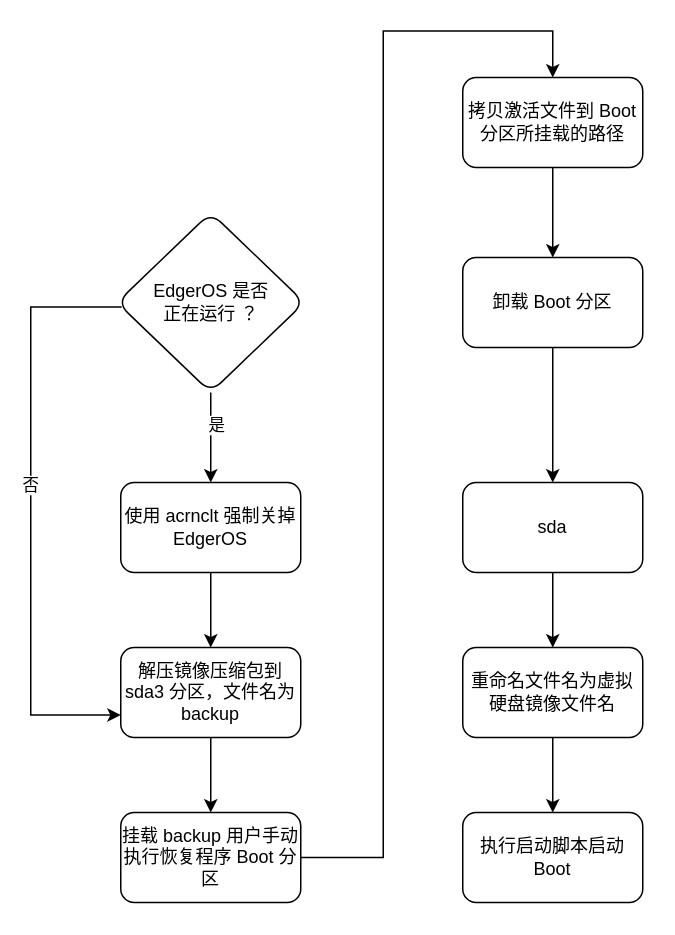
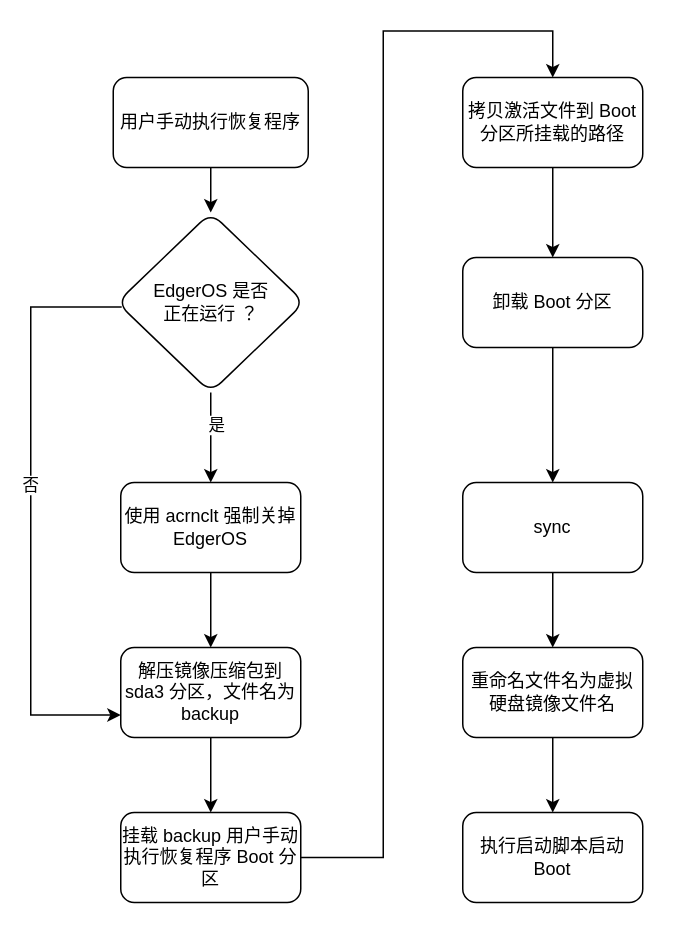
node "用户手动执行恢复程序": added
edge "用户手动执行恢复程序" -> "EdgerOS 是否 正在运行 ？": added
node "sda": label "sda" -> "sync"
